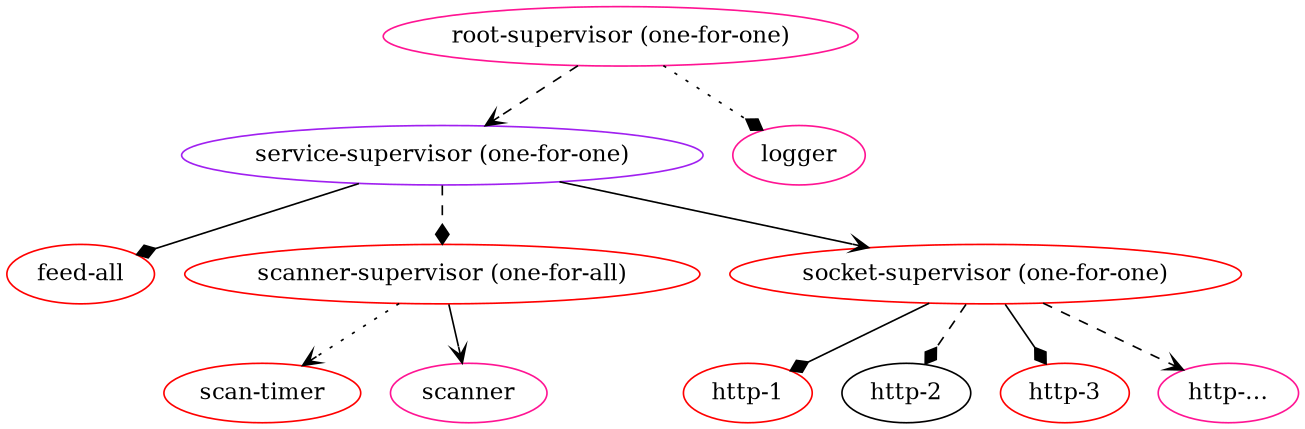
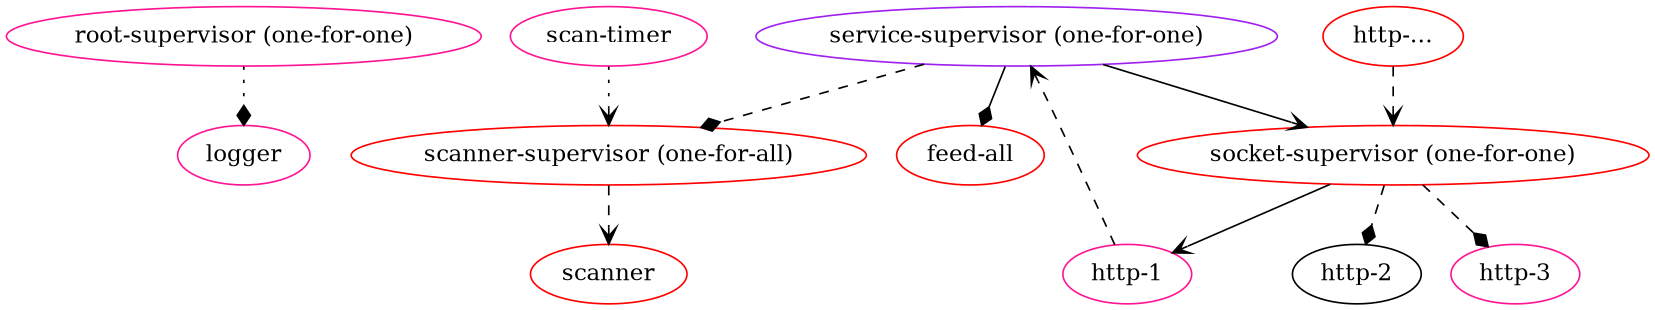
edge "root-supervisor (one-for-one)" -> "service-supervisor (one-for-one)": now "http-1" -> "service-supervisor (one-for-one)"
edge "scanner-supervisor (one-for-all)" -> "scanner": style solid -> dashed
edge "socket-supervisor (one-for-one)" -> "http-3": style solid -> dashed
edge "scanner-supervisor (one-for-all)" -> "scan-timer": reversed
edge "socket-supervisor (one-for-one)" -> "http-1": arrowhead diamond -> vee
edge "socket-supervisor (one-for-one)" -> "http-…": reversed
node "scan-timer": color red -> deeppink
node "scanner": color deeppink -> red
node "http-1": color red -> deeppink
node "http-3": color red -> deeppink
node "http-…": color deeppink -> red
